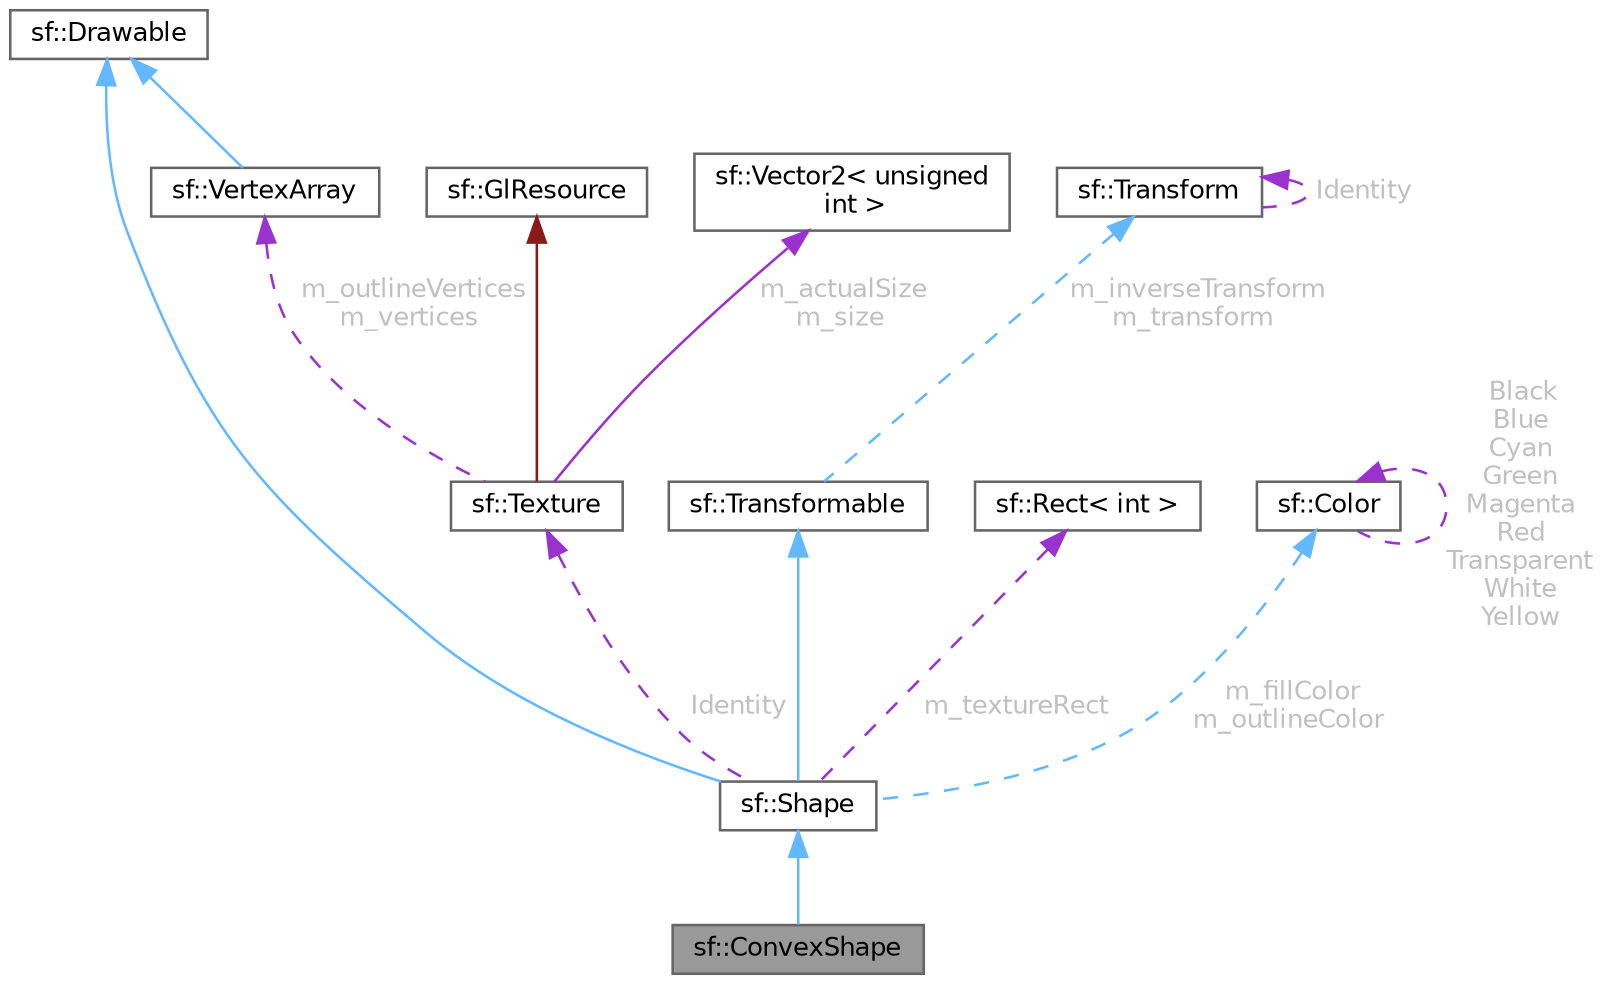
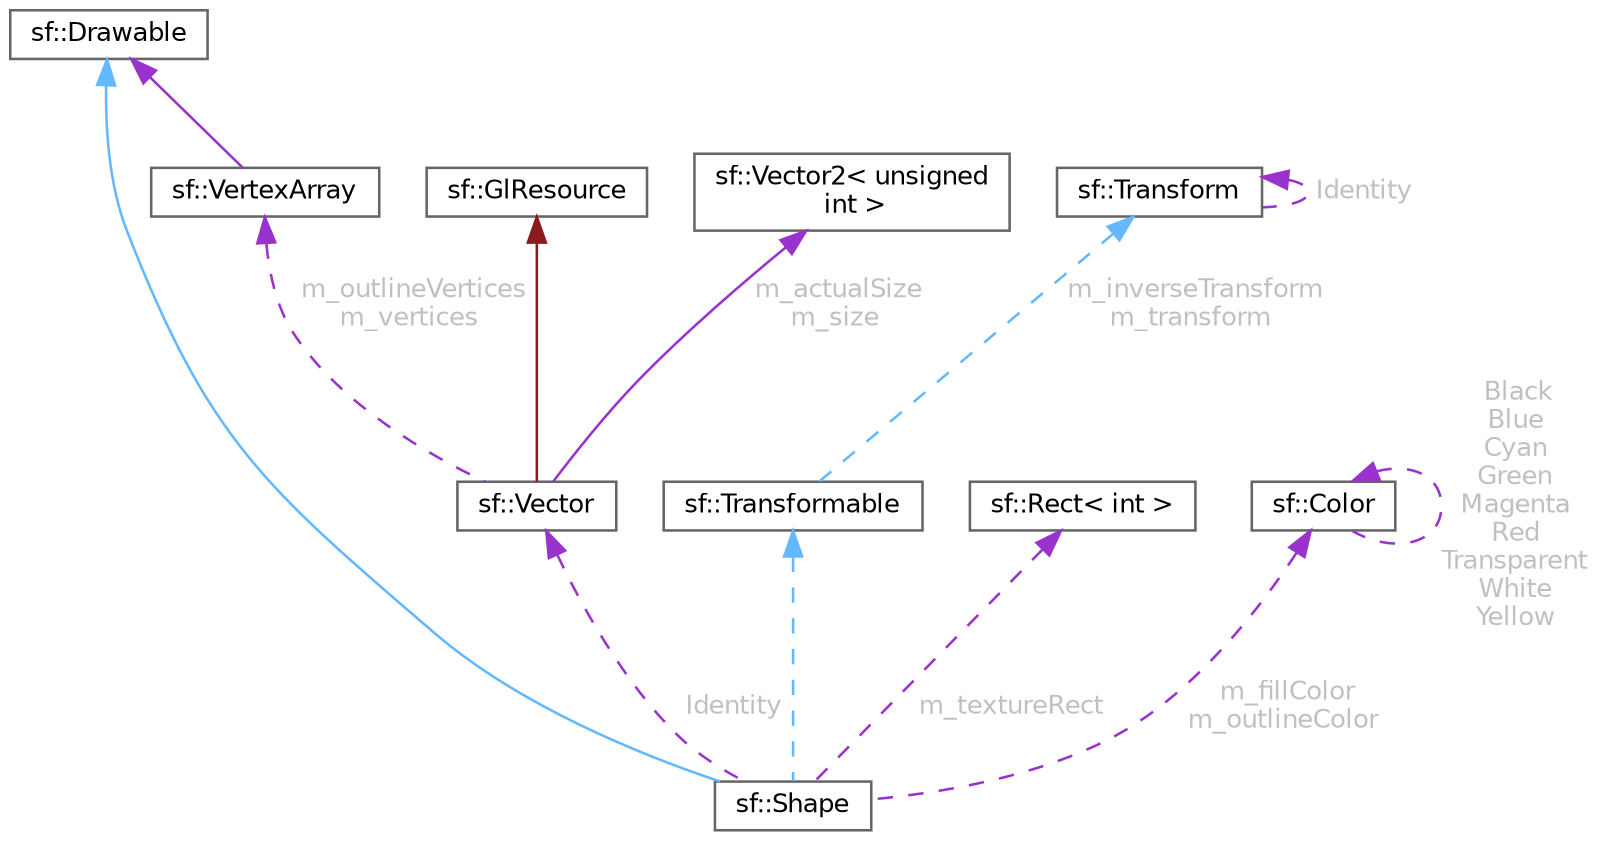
edge "sf::VertexArray" -> "sf::Drawable": color steelblue1 -> darkorchid3
node "sf::Texture": label "sf::Texture" -> "sf::Vector"
edge "sf::Shape" -> "sf::Transformable": style solid -> dashed
edge "sf::Shape" -> "sf::Color": color steelblue1 -> darkorchid3
node "sf::ConvexShape": removed
